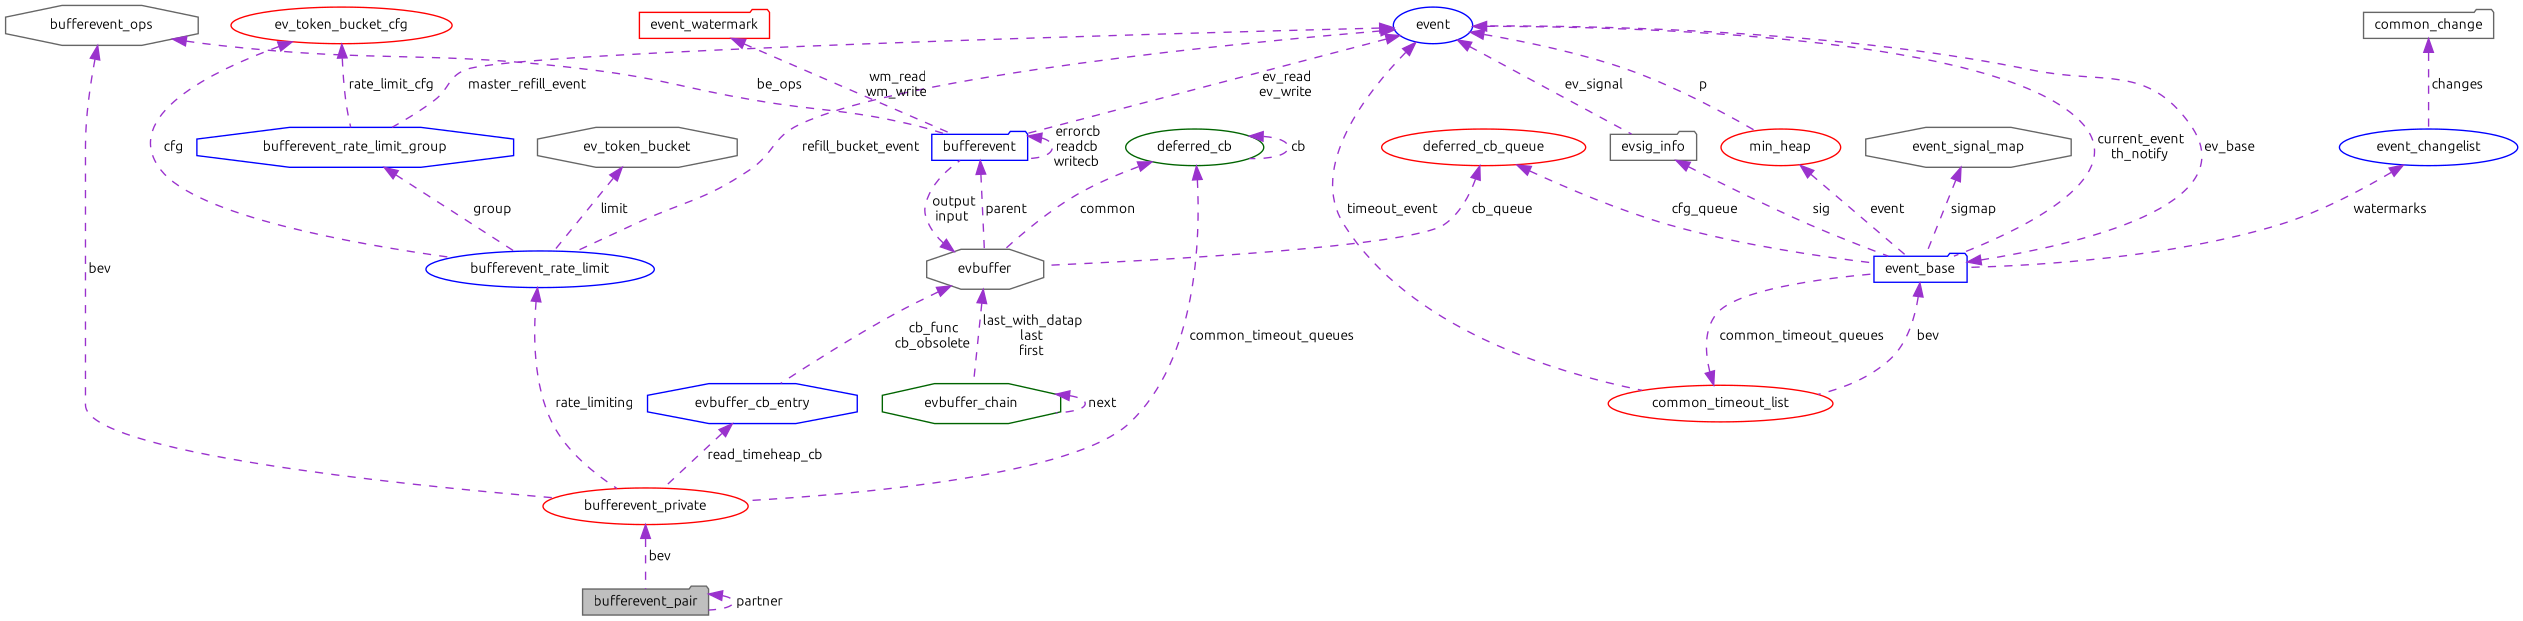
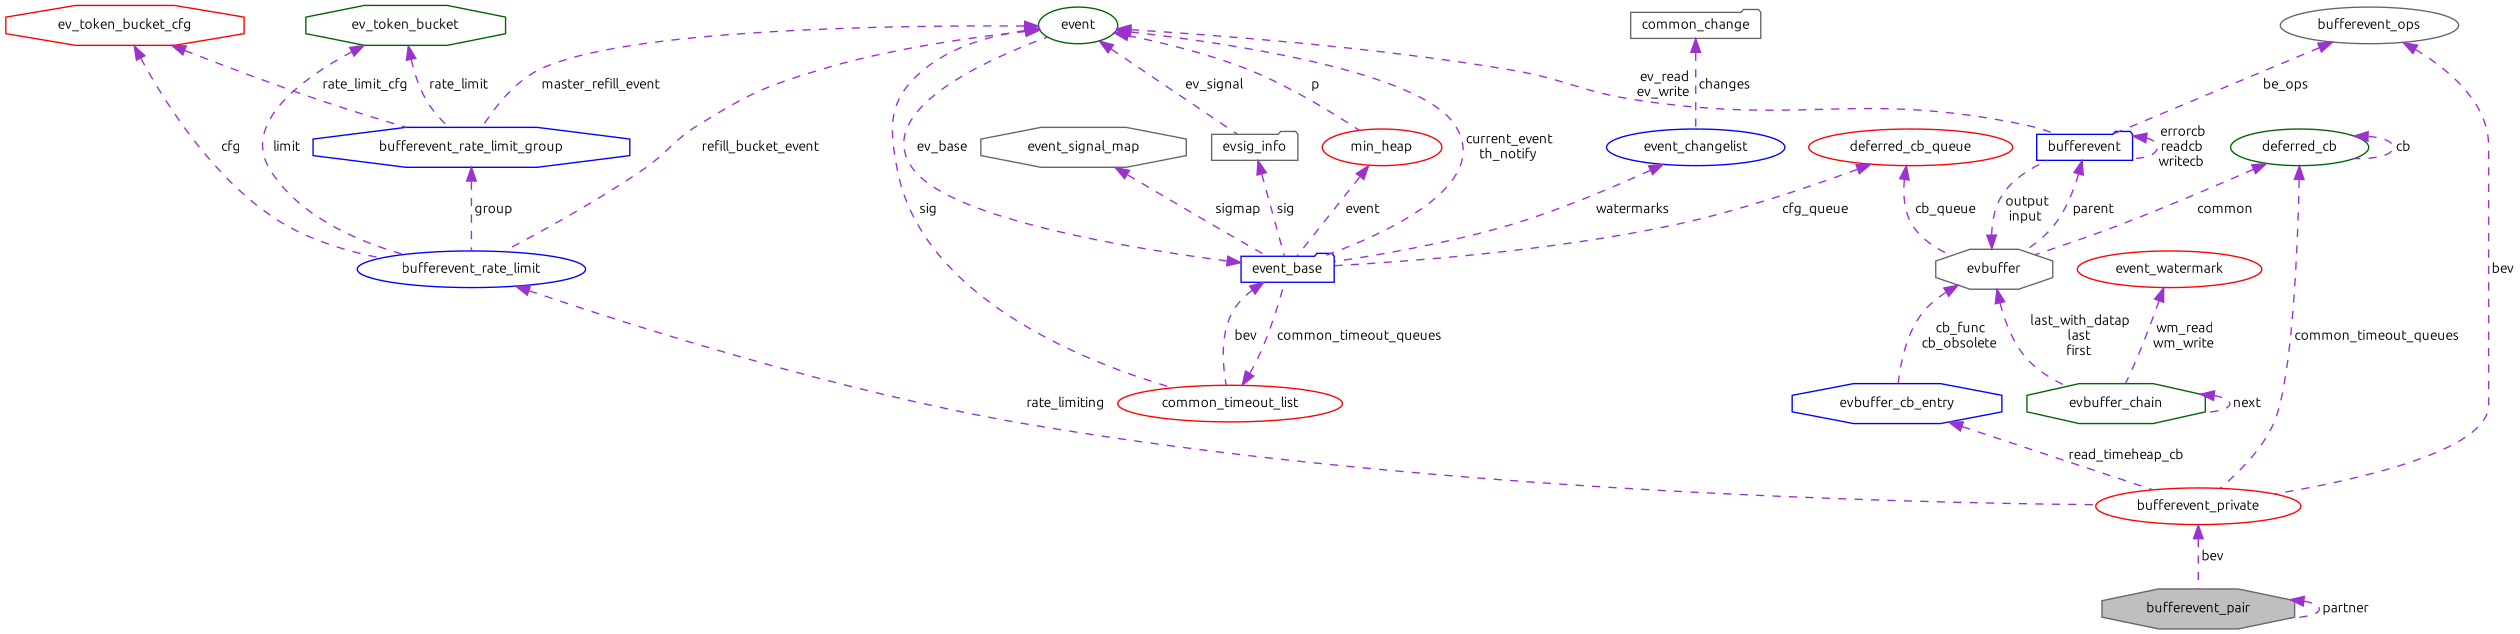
node "bufferevent_ops": shape octagon -> ellipse
node "ev_token_bucket_cfg": shape ellipse -> octagon
node "event_watermark": shape folder -> ellipse
node "event": color blue -> darkgreen
edge "bufferevent" -> "event_watermark": now "evbuffer_chain" -> "event_watermark"
edge "bufferevent_rate_limit_group" -> "ev_token_bucket": added, label "rate_limit"
node "ev_token_bucket": color gray40 -> darkgreen
edge "common_timeout_list" -> "event": label " timeout_event" -> " sig"
node "bufferevent_pair": shape folder -> octagon
